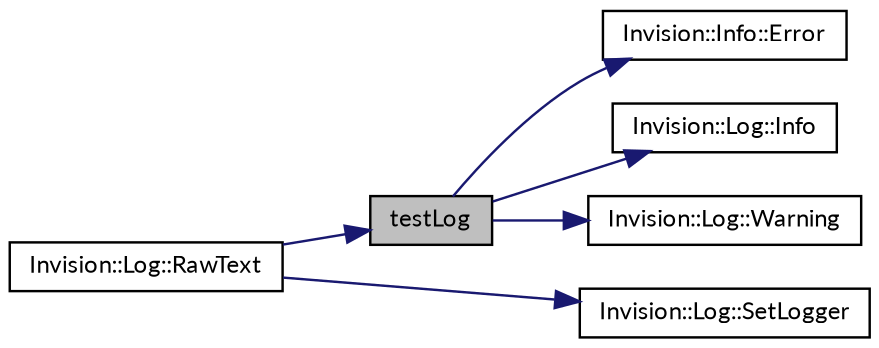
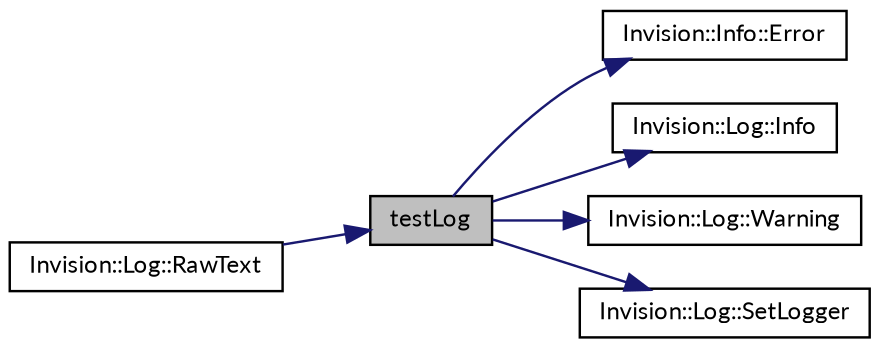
edge "Invision::Log::RawText" -> "Invision::Log::SetLogger": now "testLog" -> "Invision::Log::SetLogger"
